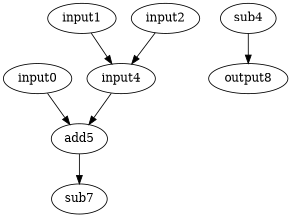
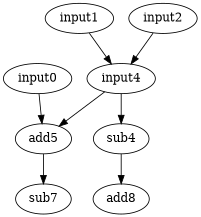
node "output8": label "output8" -> "add8"
edge "input4" -> "sub4": added
